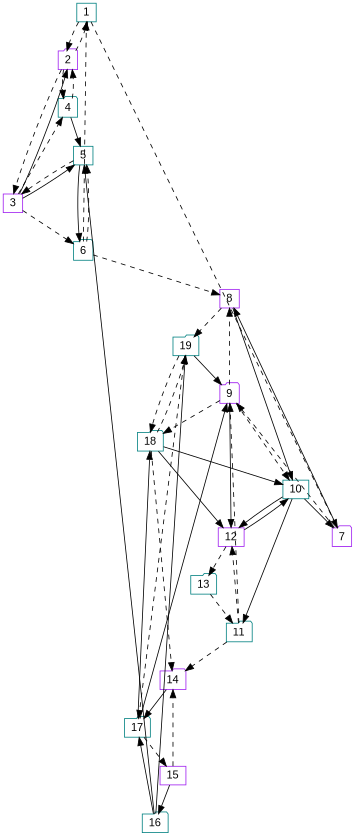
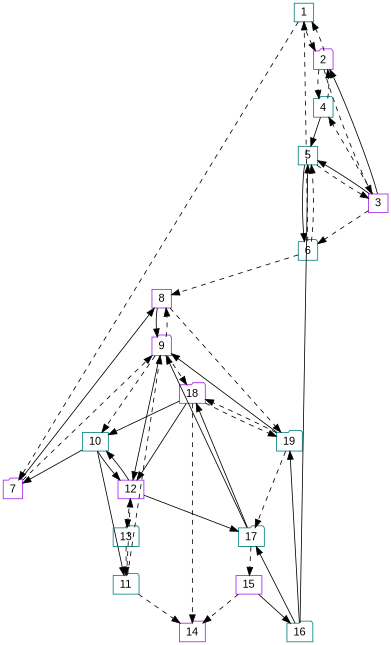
edge "8" -> "10": now "8" -> "9"
node "18": color teal -> purple
edge "14" -> "17": now "12" -> "17"
